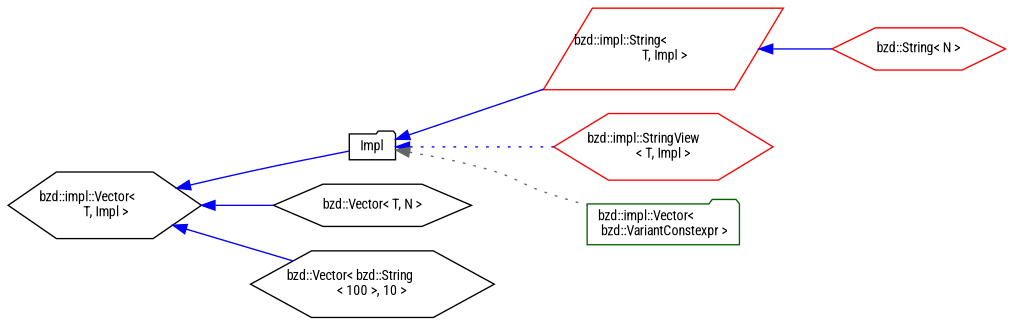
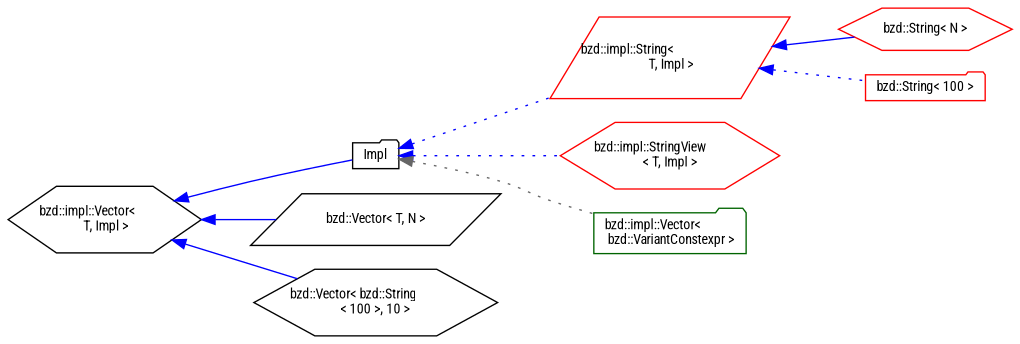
node "bzd::String< 100 >": added
edge "bzd::impl::String< T, Impl >" -> "Impl": style solid -> dotted
node "bzd::Vector< T, N >": shape hexagon -> parallelogram
